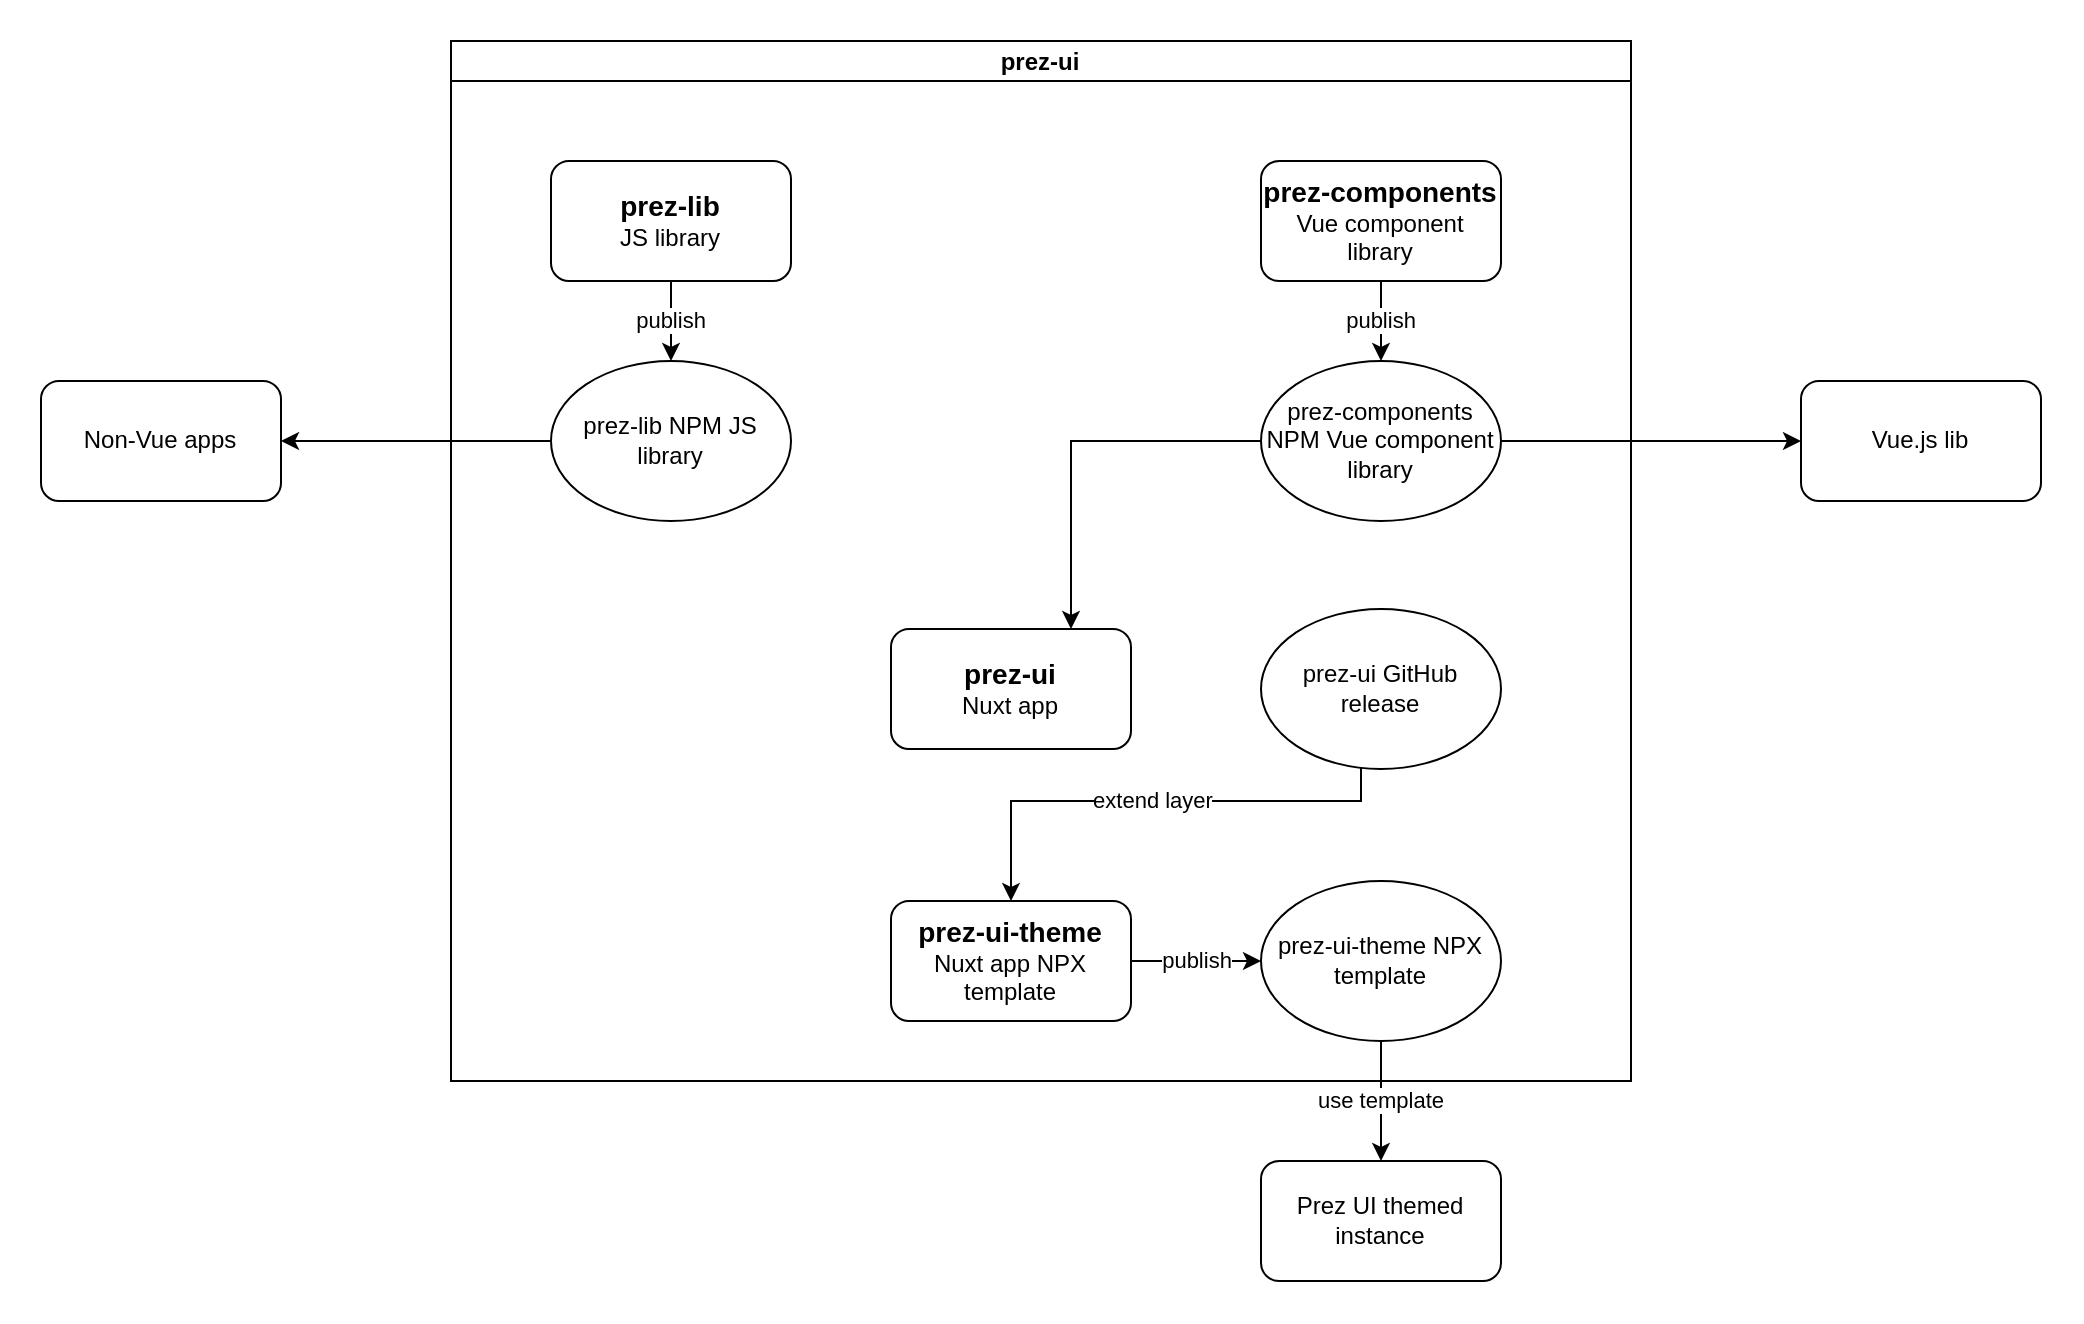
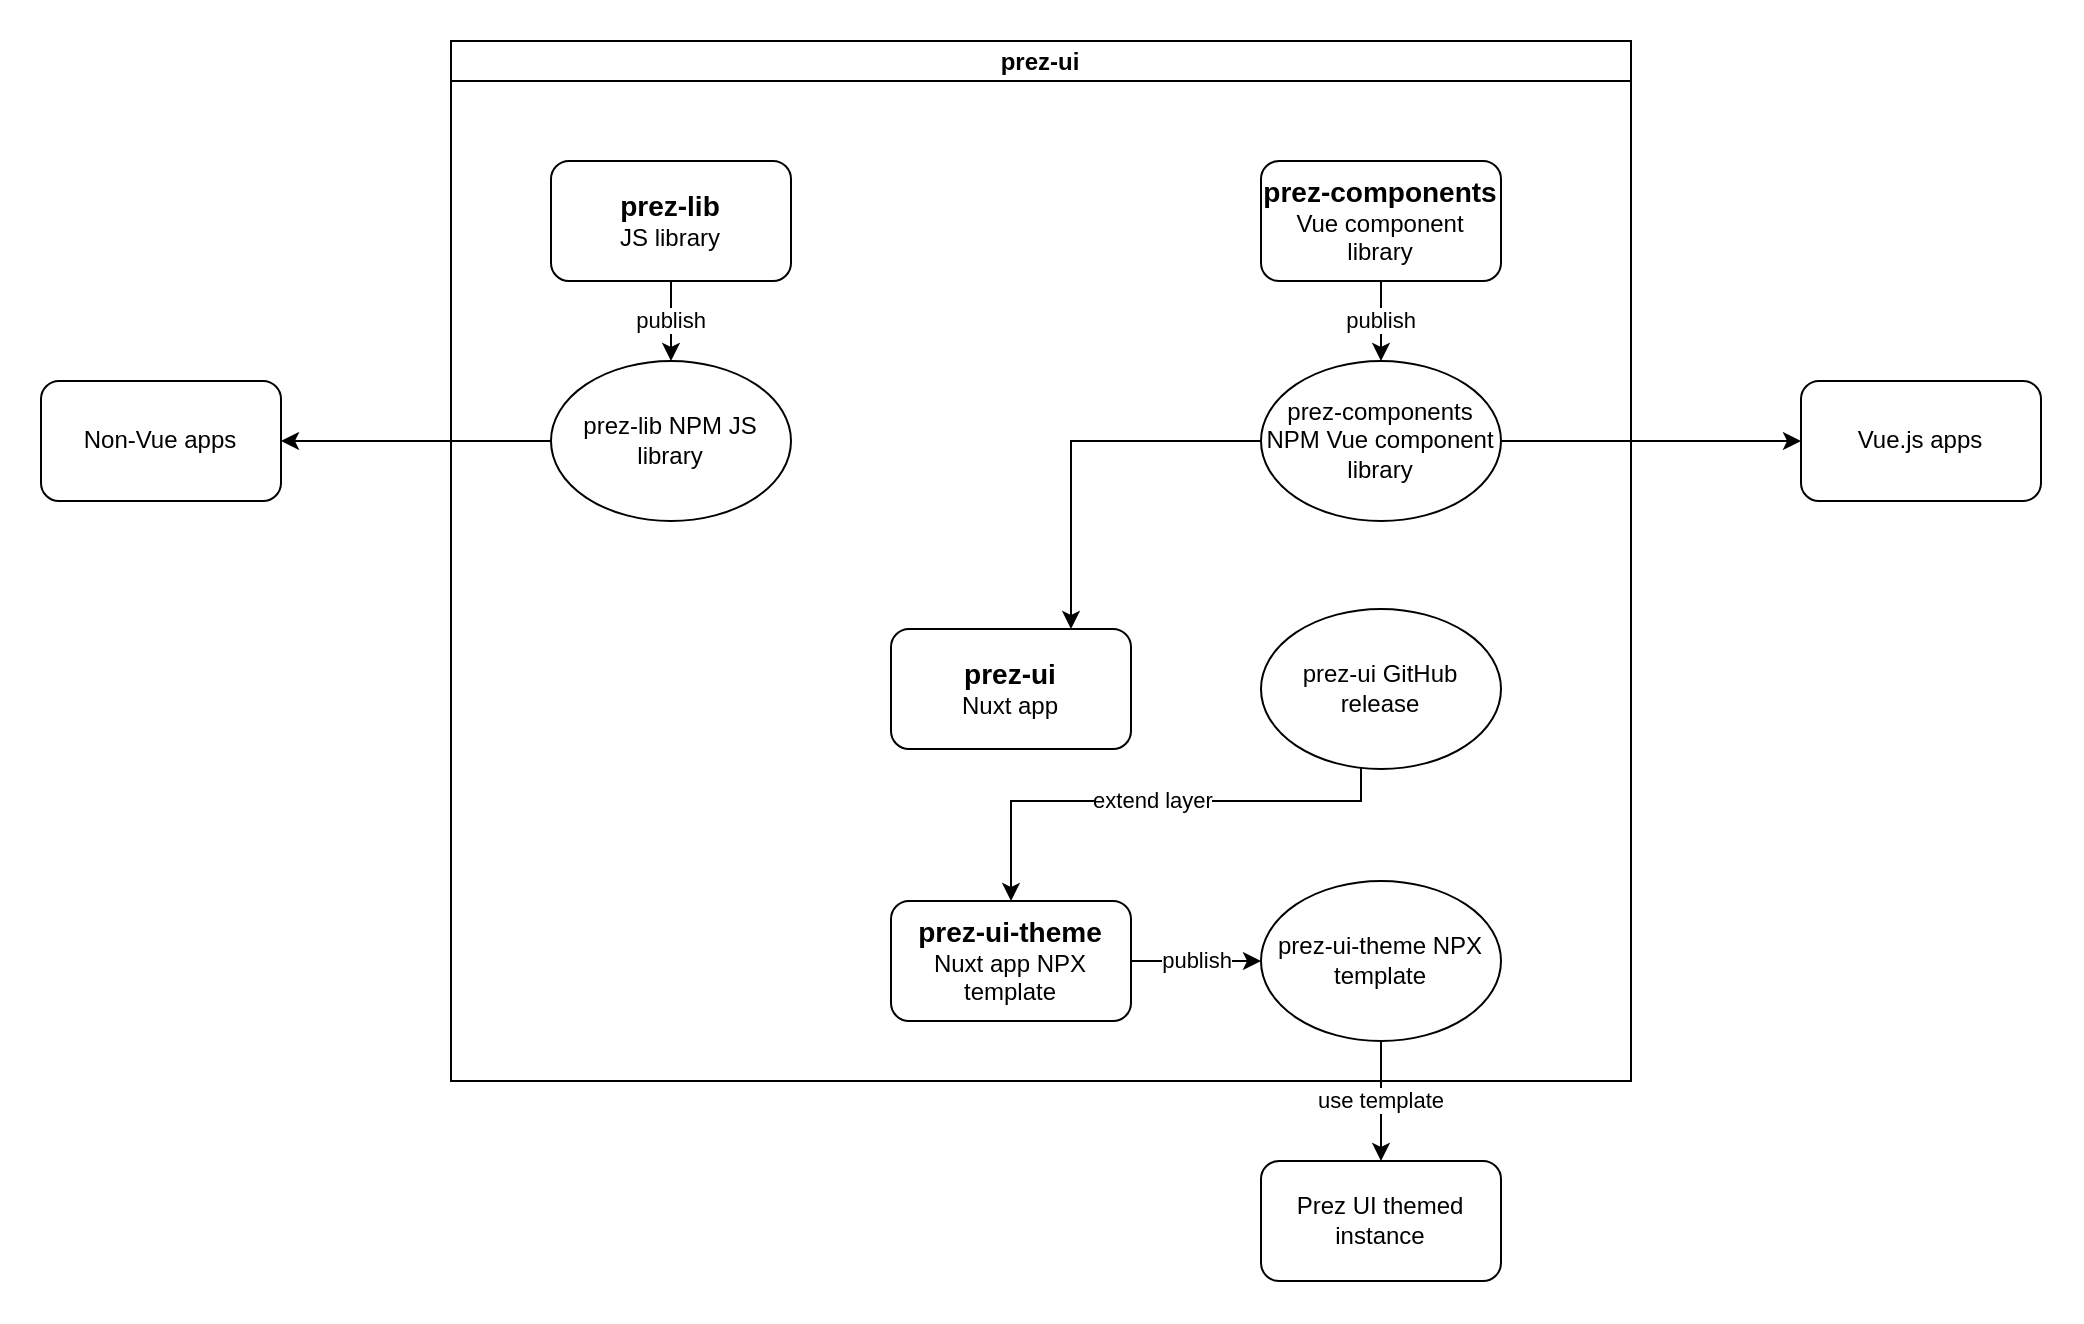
node "Vue.js lib": label "Vue.js lib" -> "Vue.js apps"
